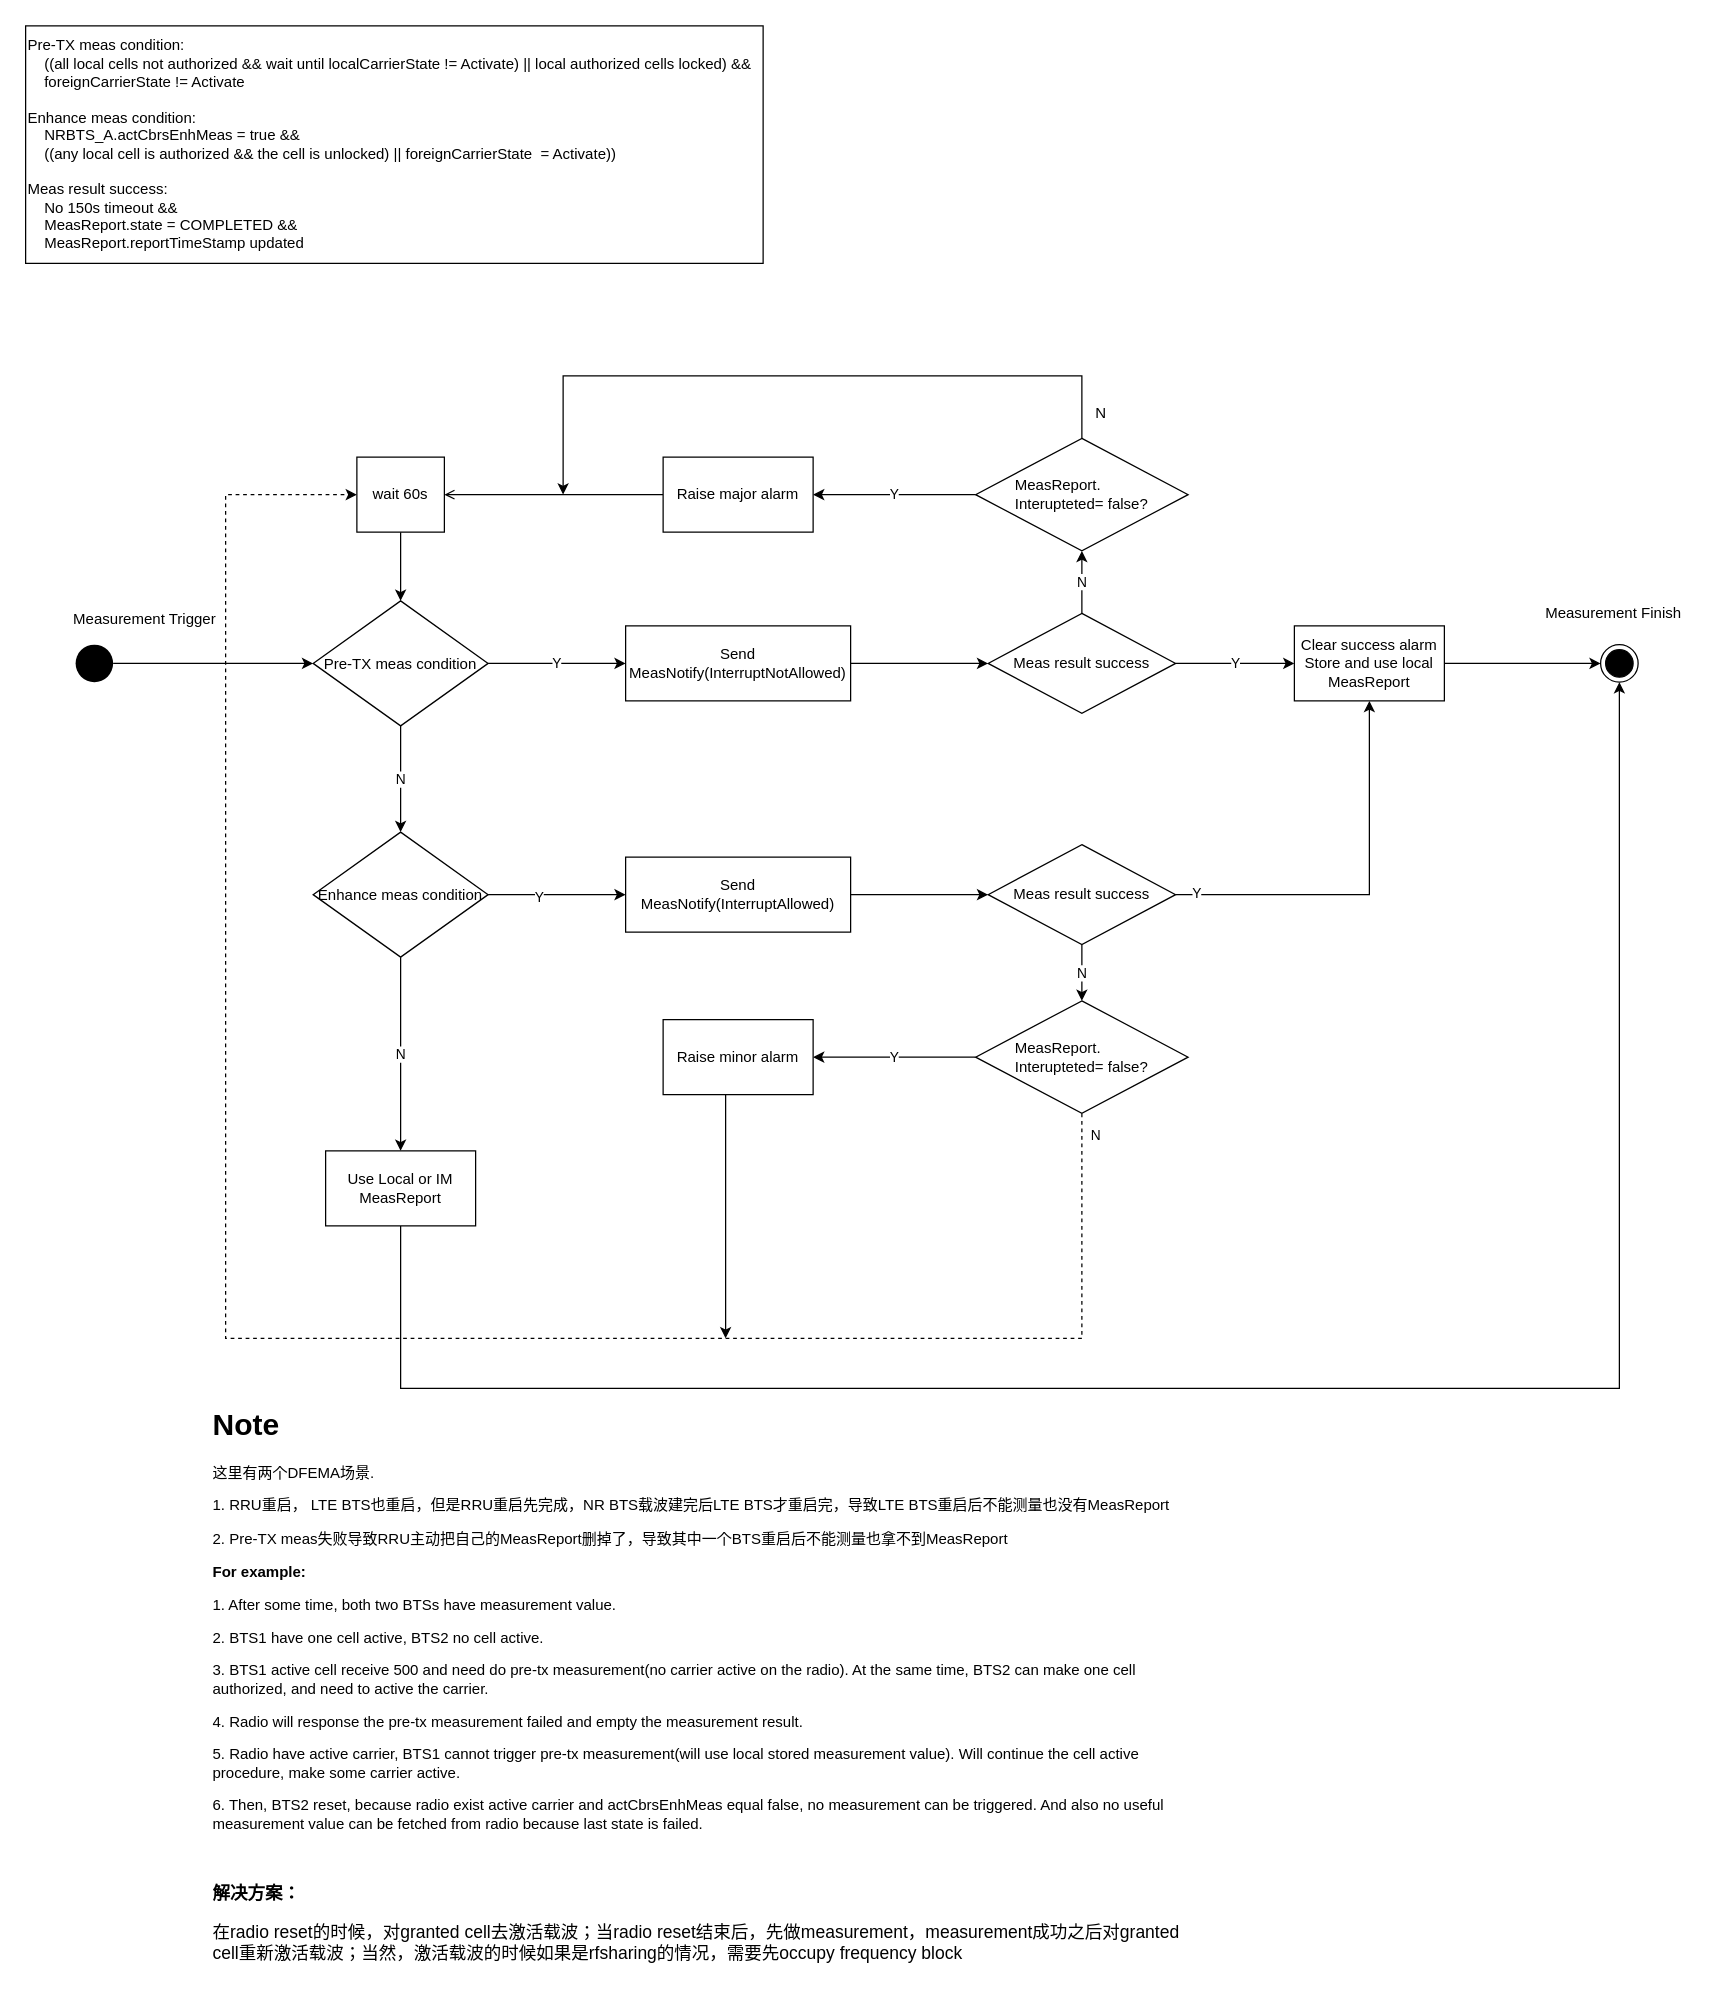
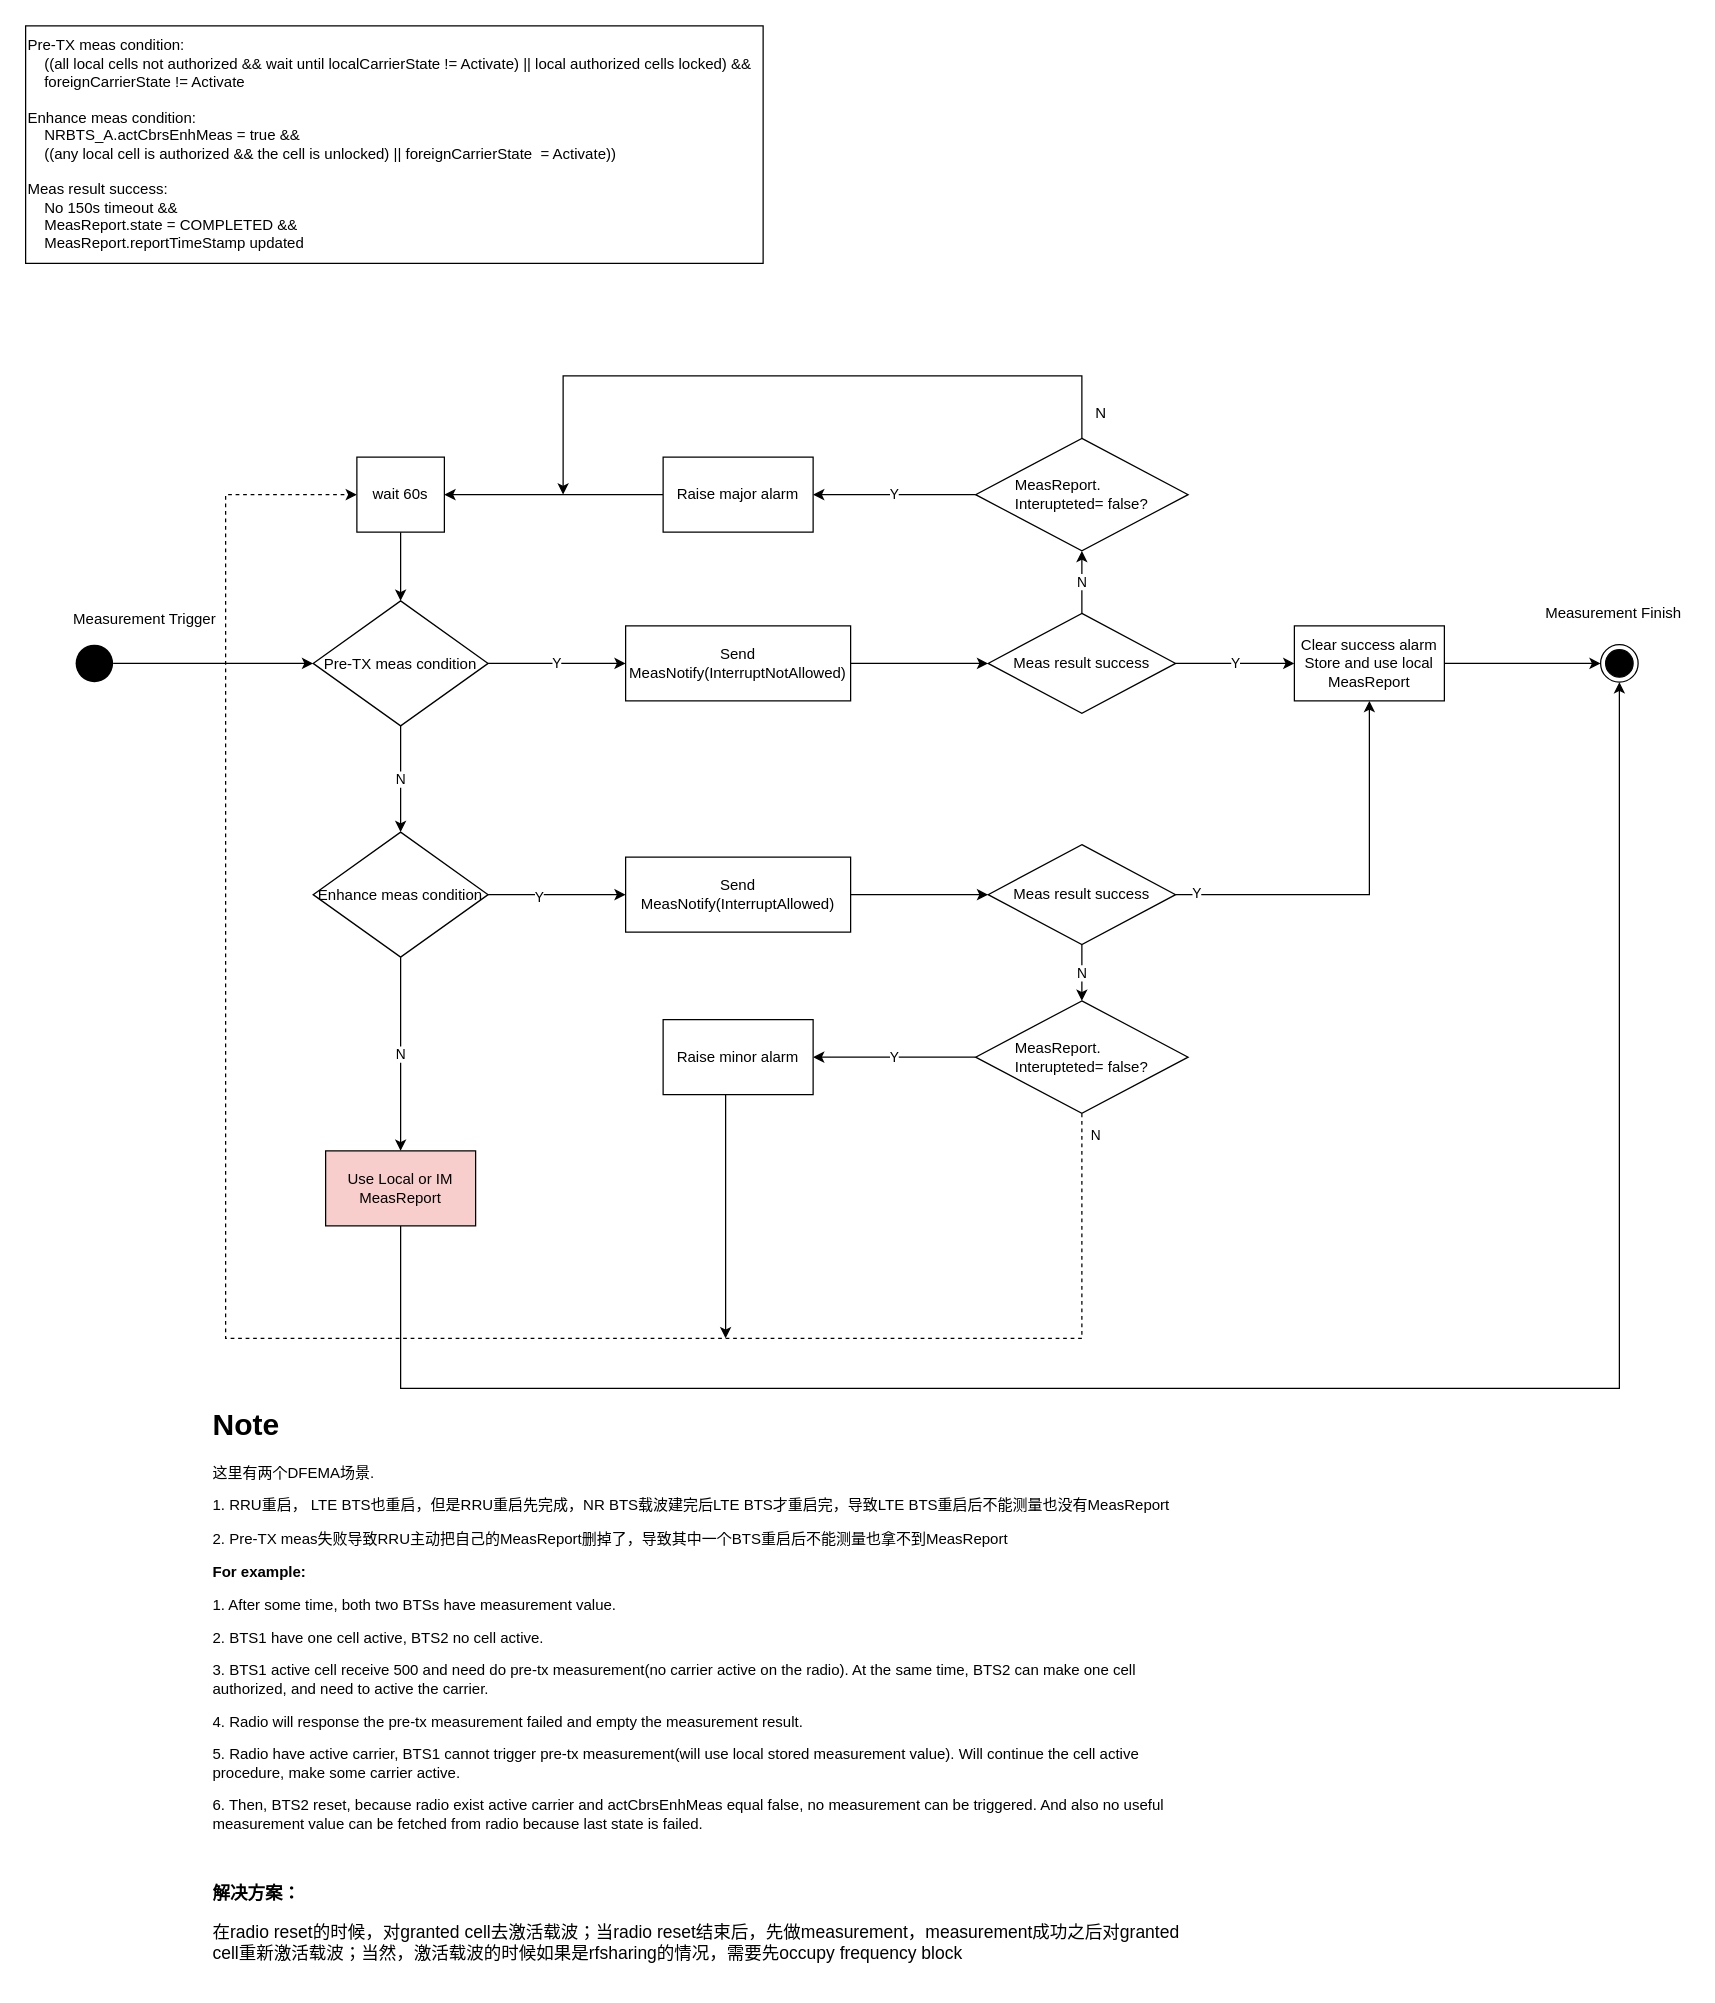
edge "Raise major alarm" -> "wait 60s": arrowhead open -> classic
node "Use Local or IM MeasReport": fillcolor #ffffff -> #f8cecc
